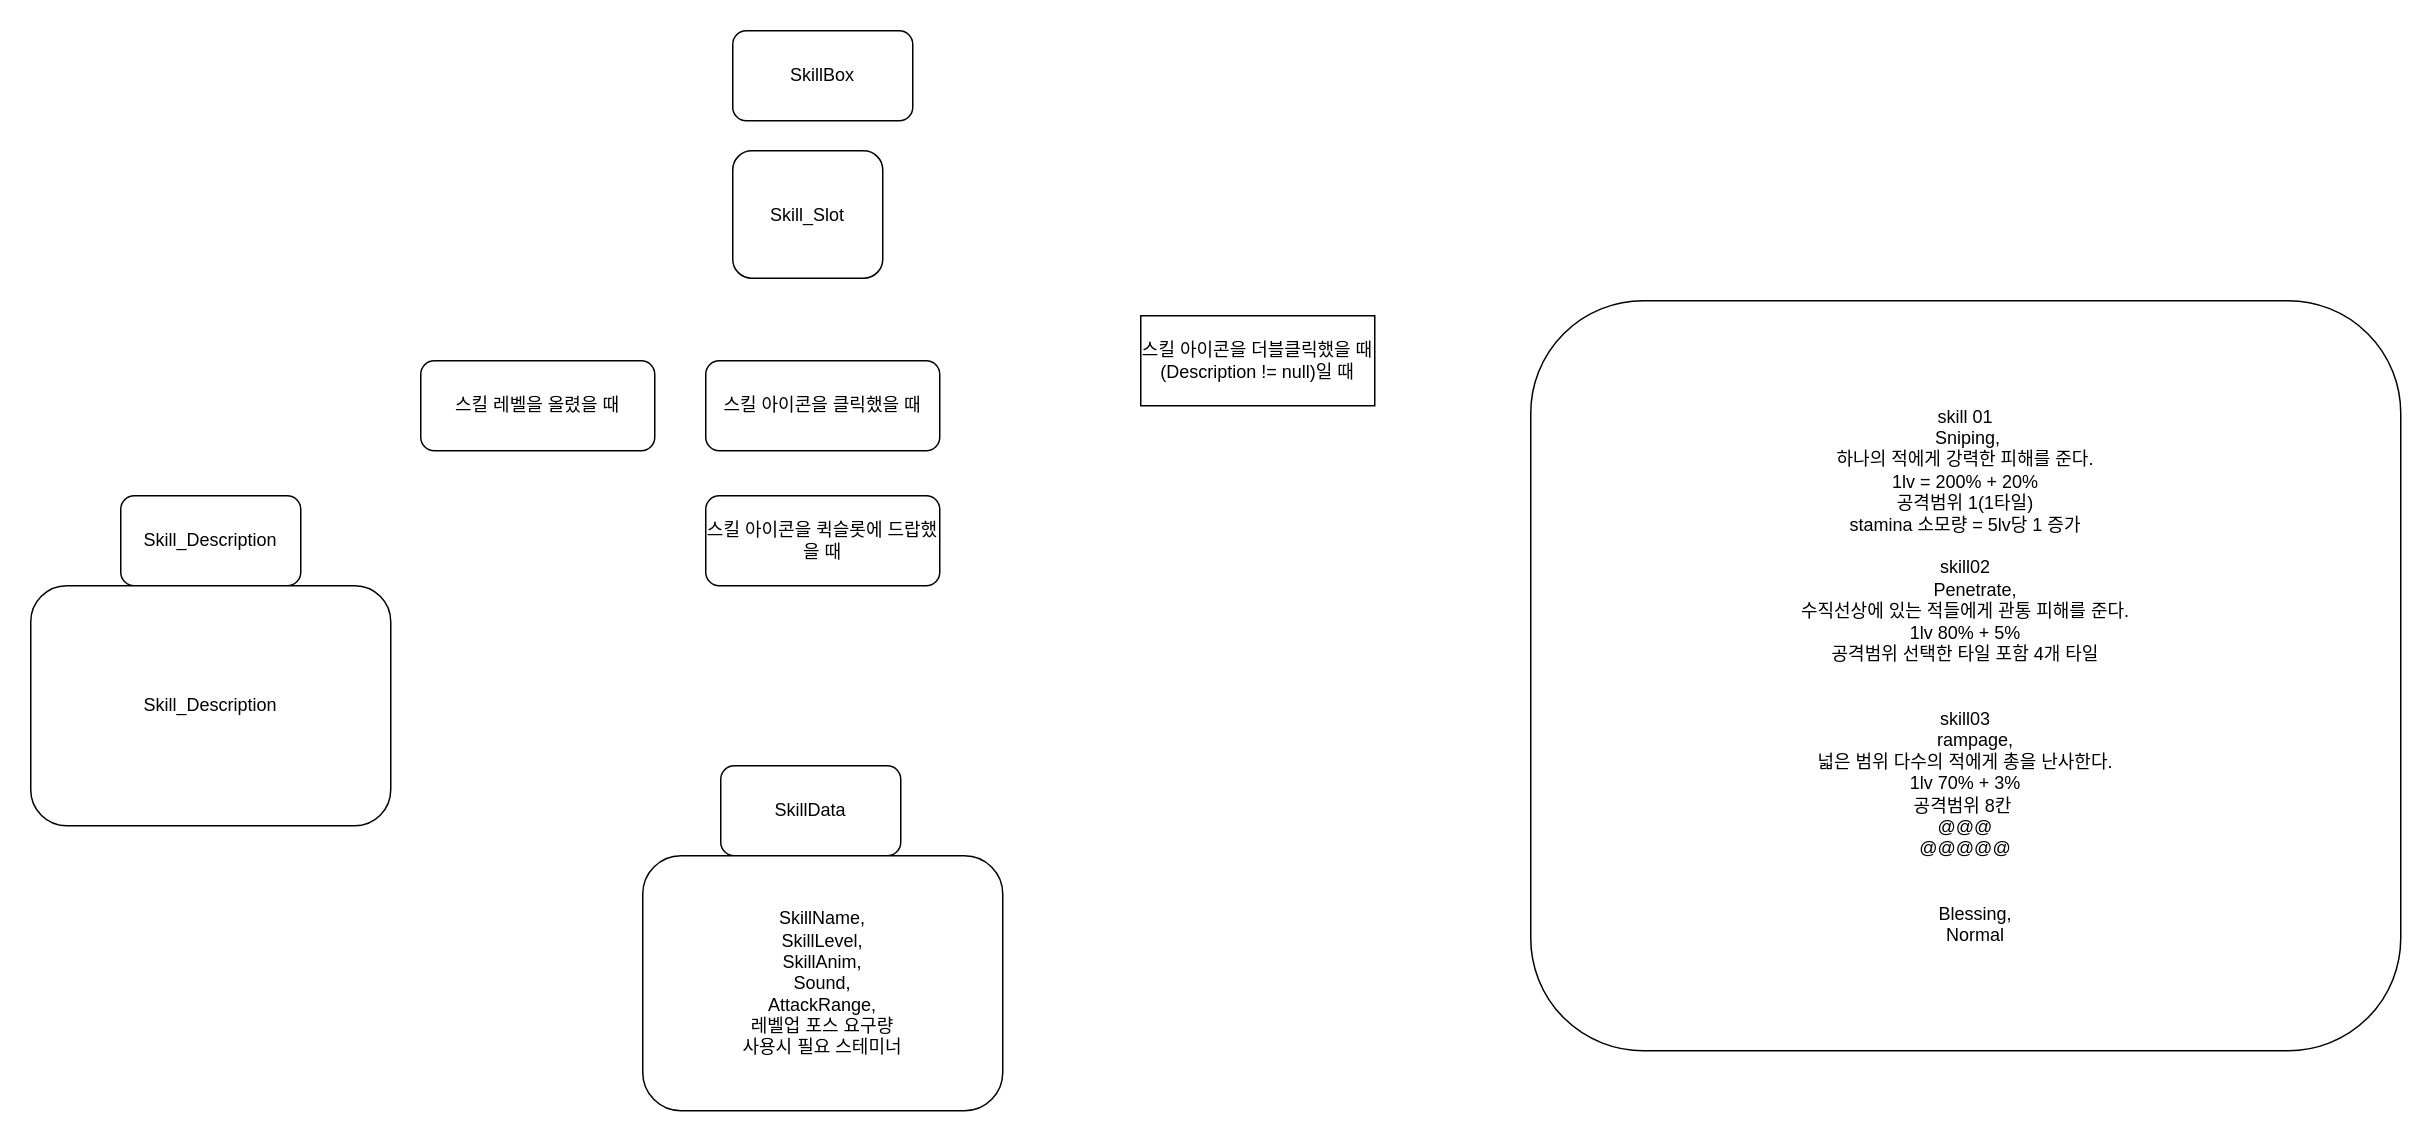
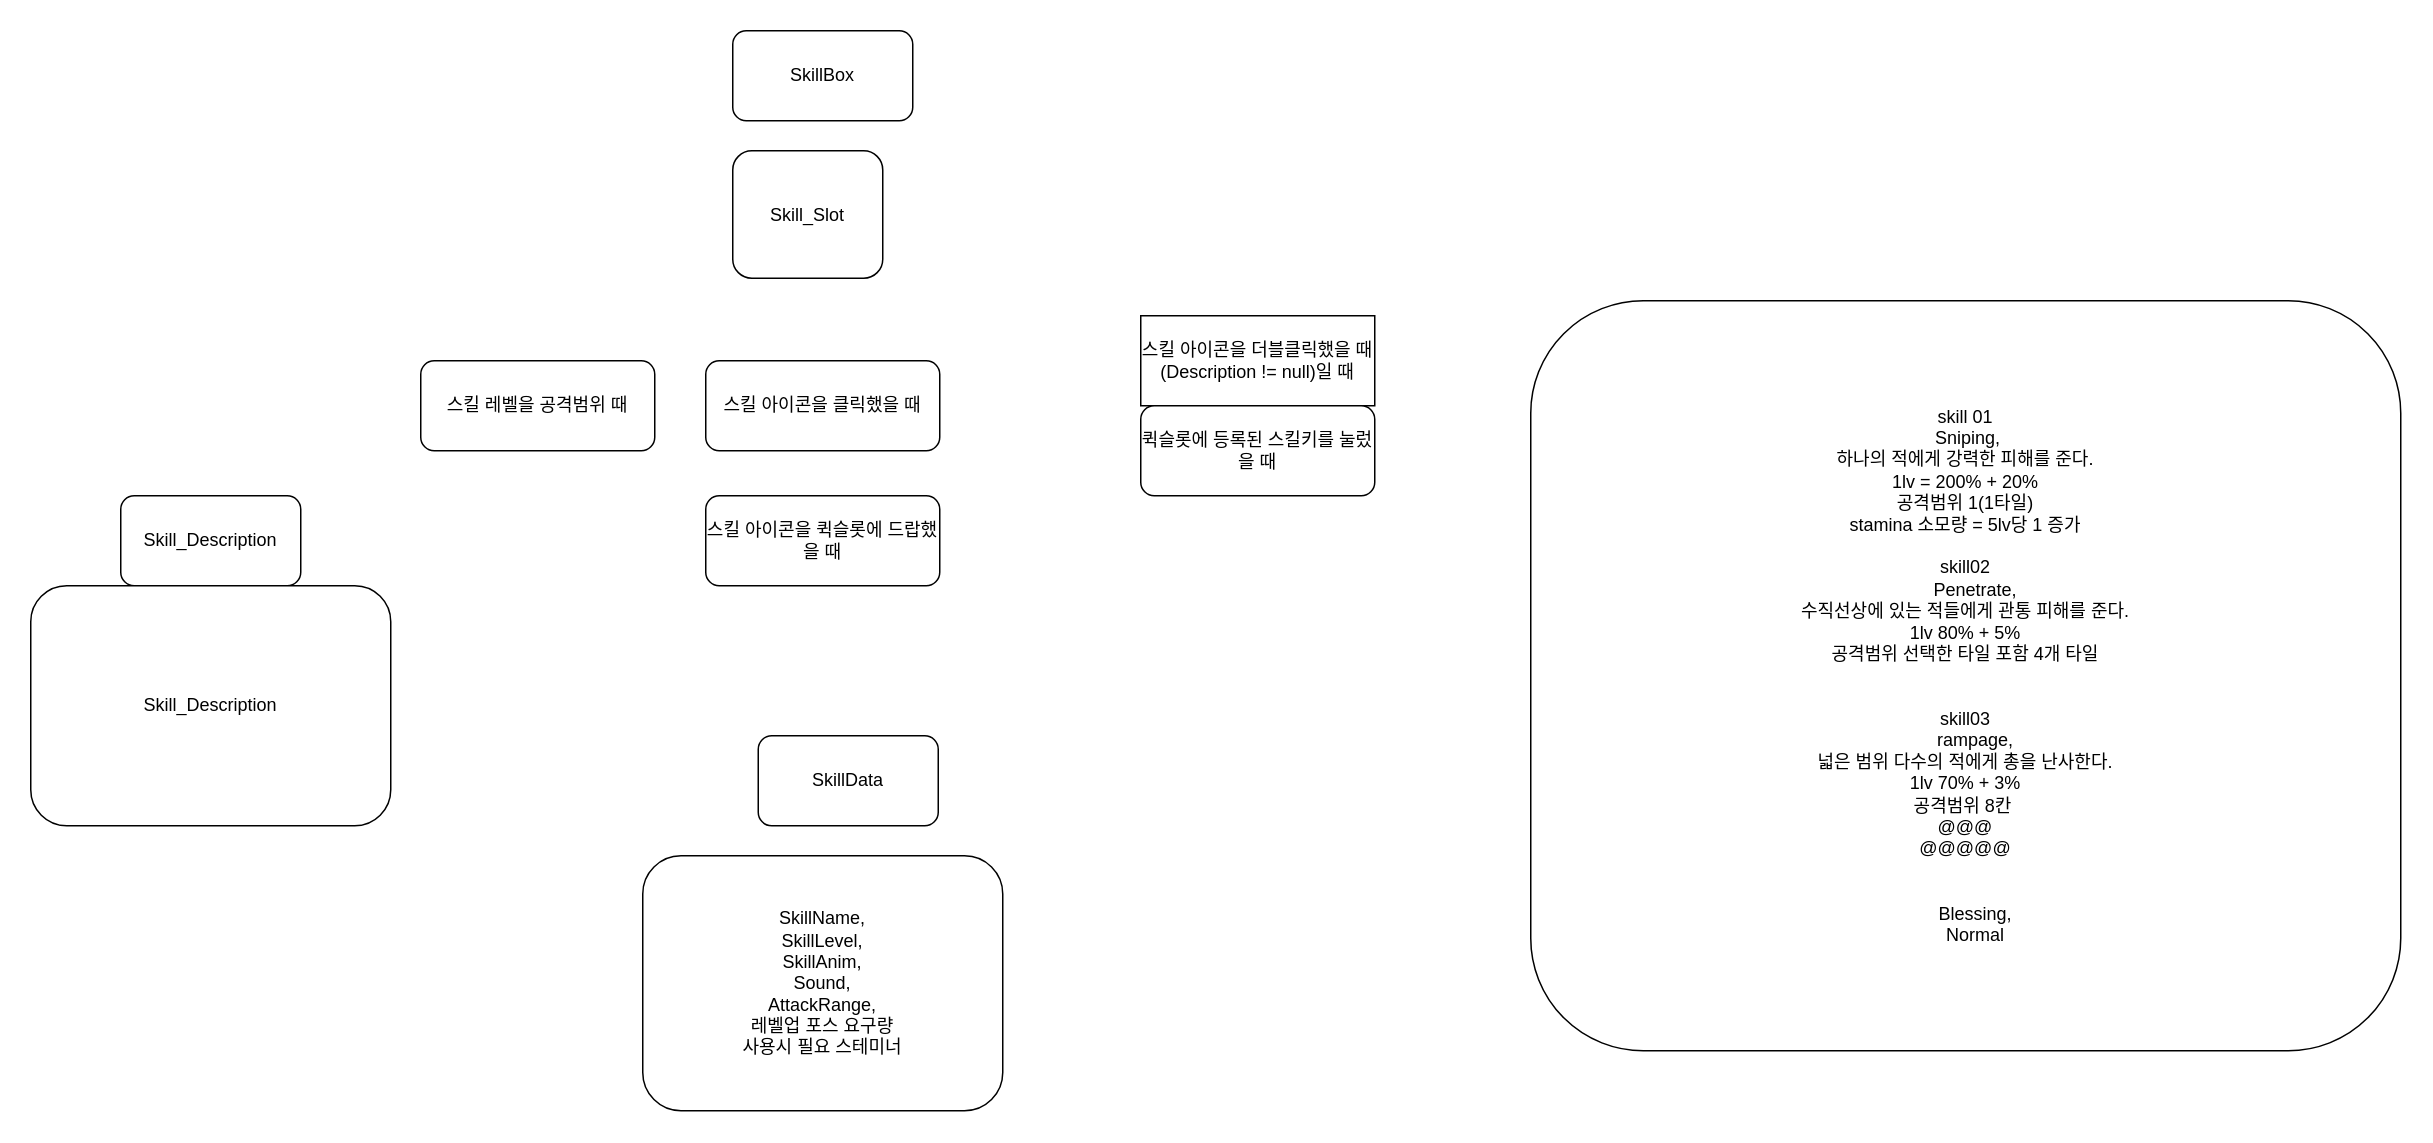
node "스킬 레벨을 올렸을 때": label "스킬 레벨을 올렸을 때" -> "스킬 레벨을 공격범위 때"
node "퀵슬롯에 등록된 스킬키를 눌렀을 때": added
node "SkillData": moved (811, 811) -> (848, 781)
